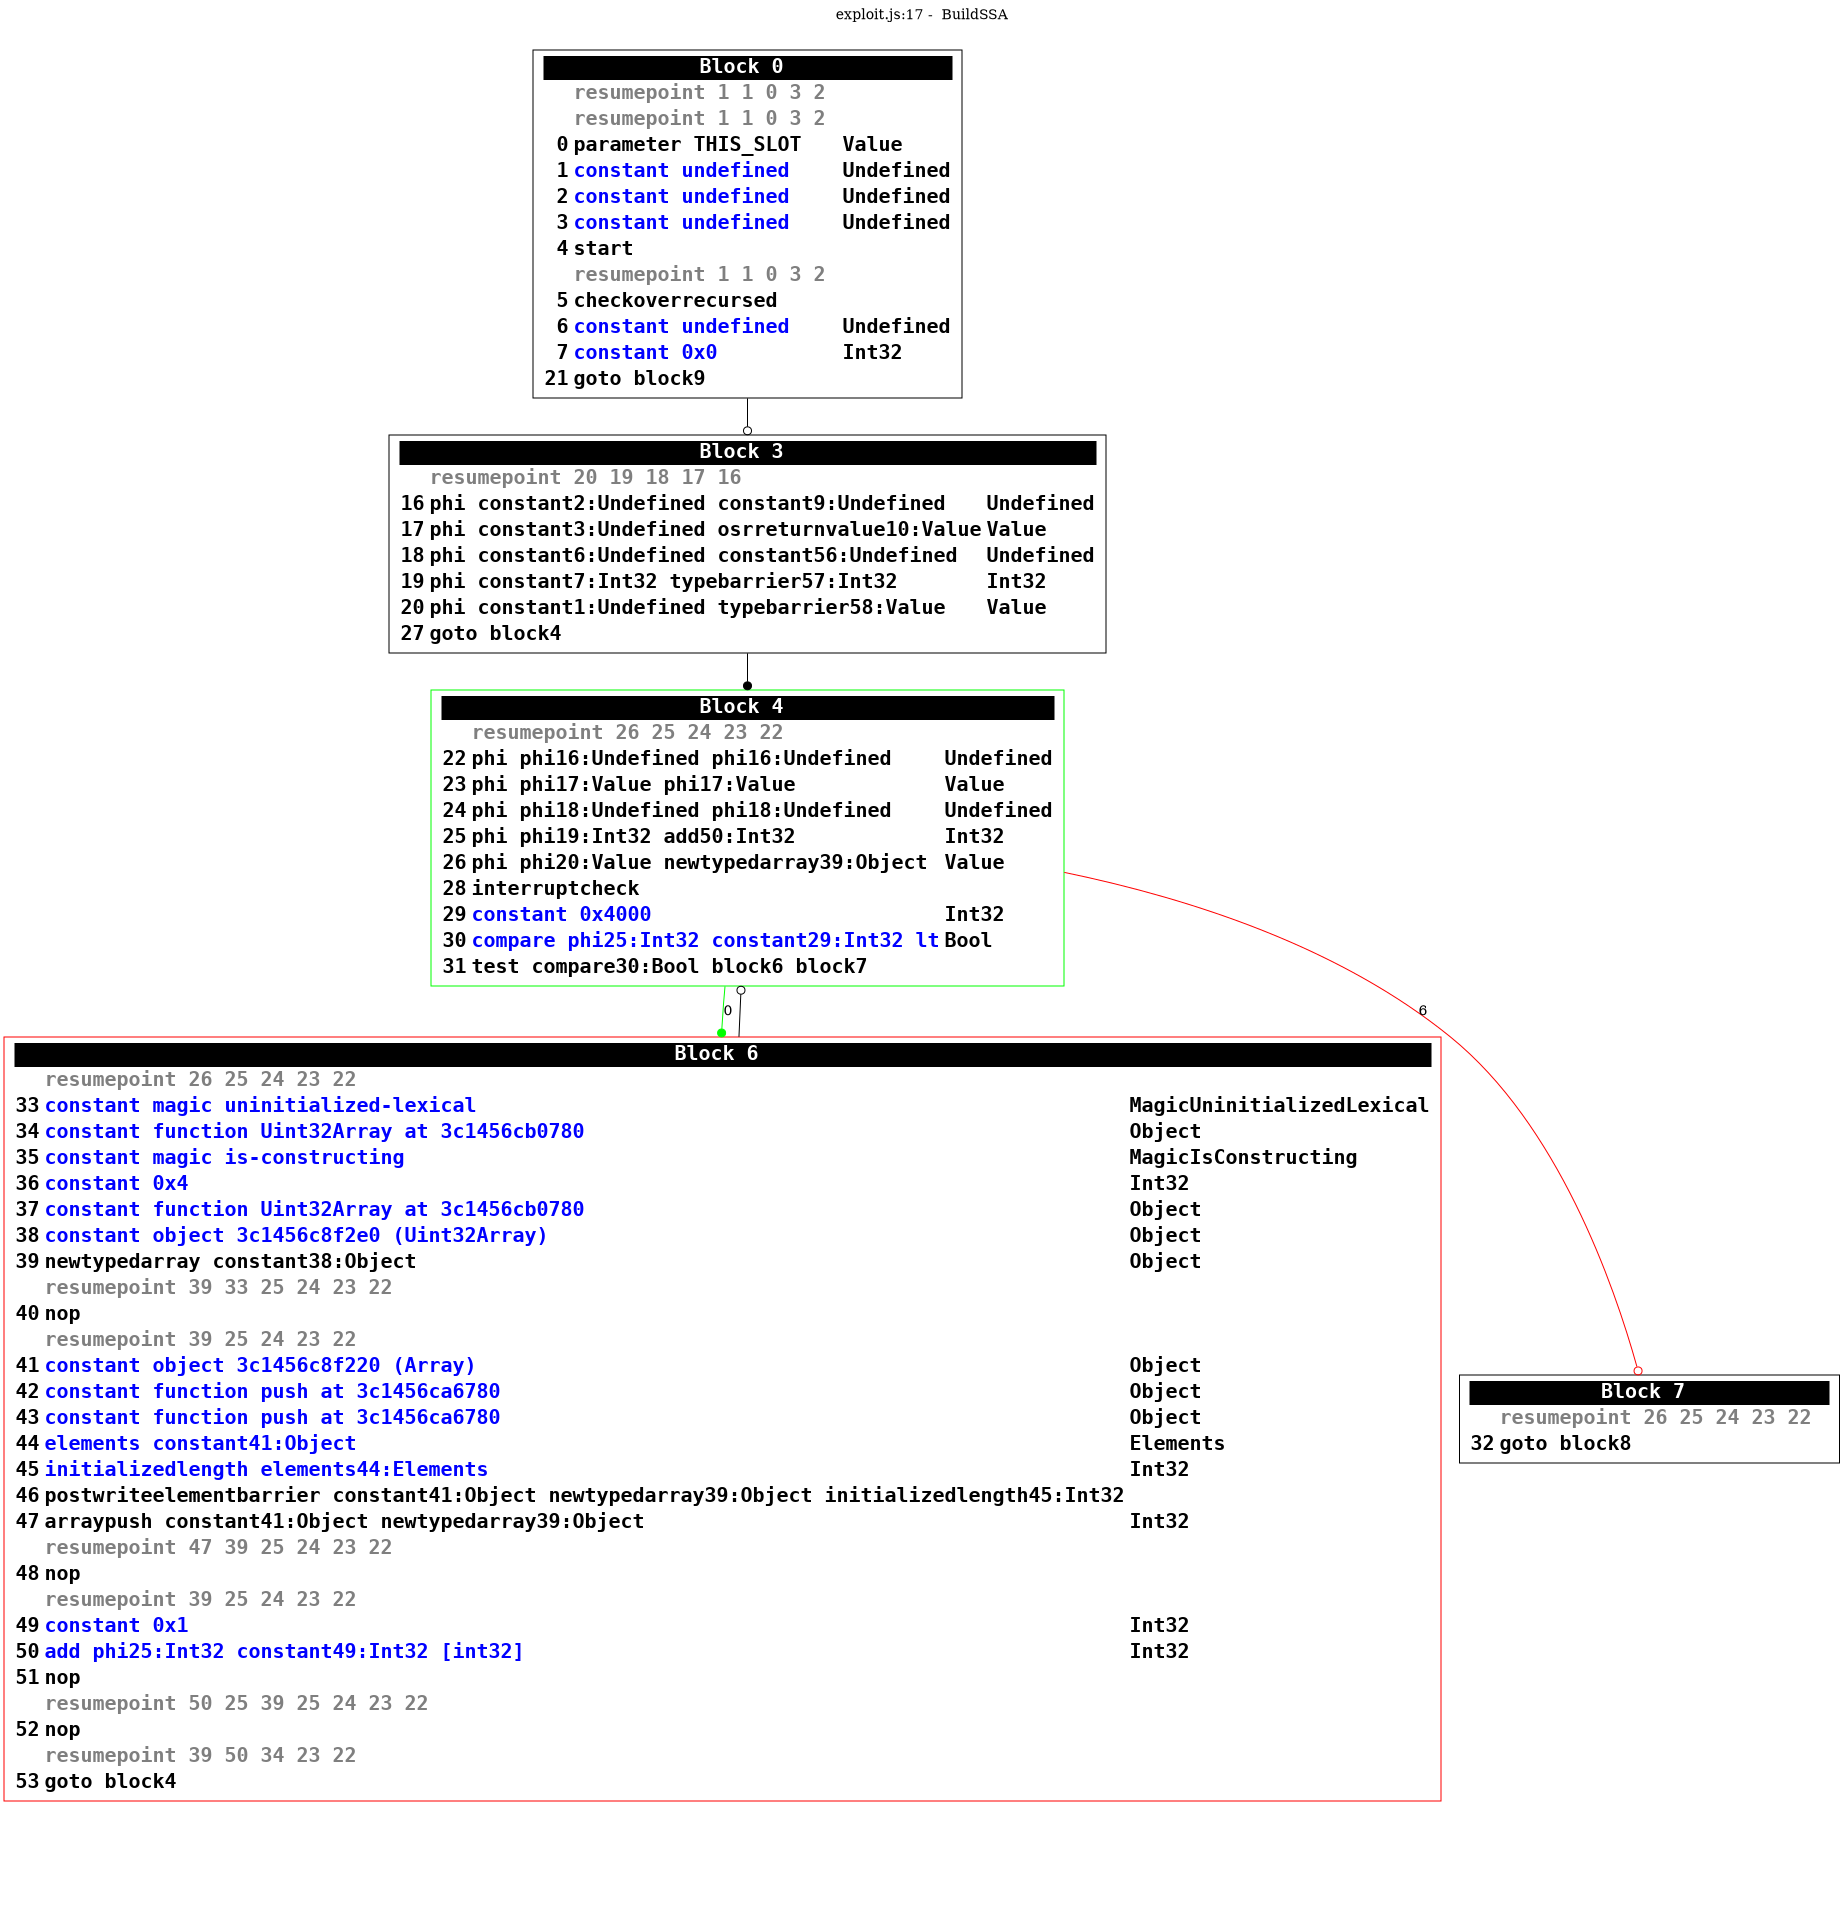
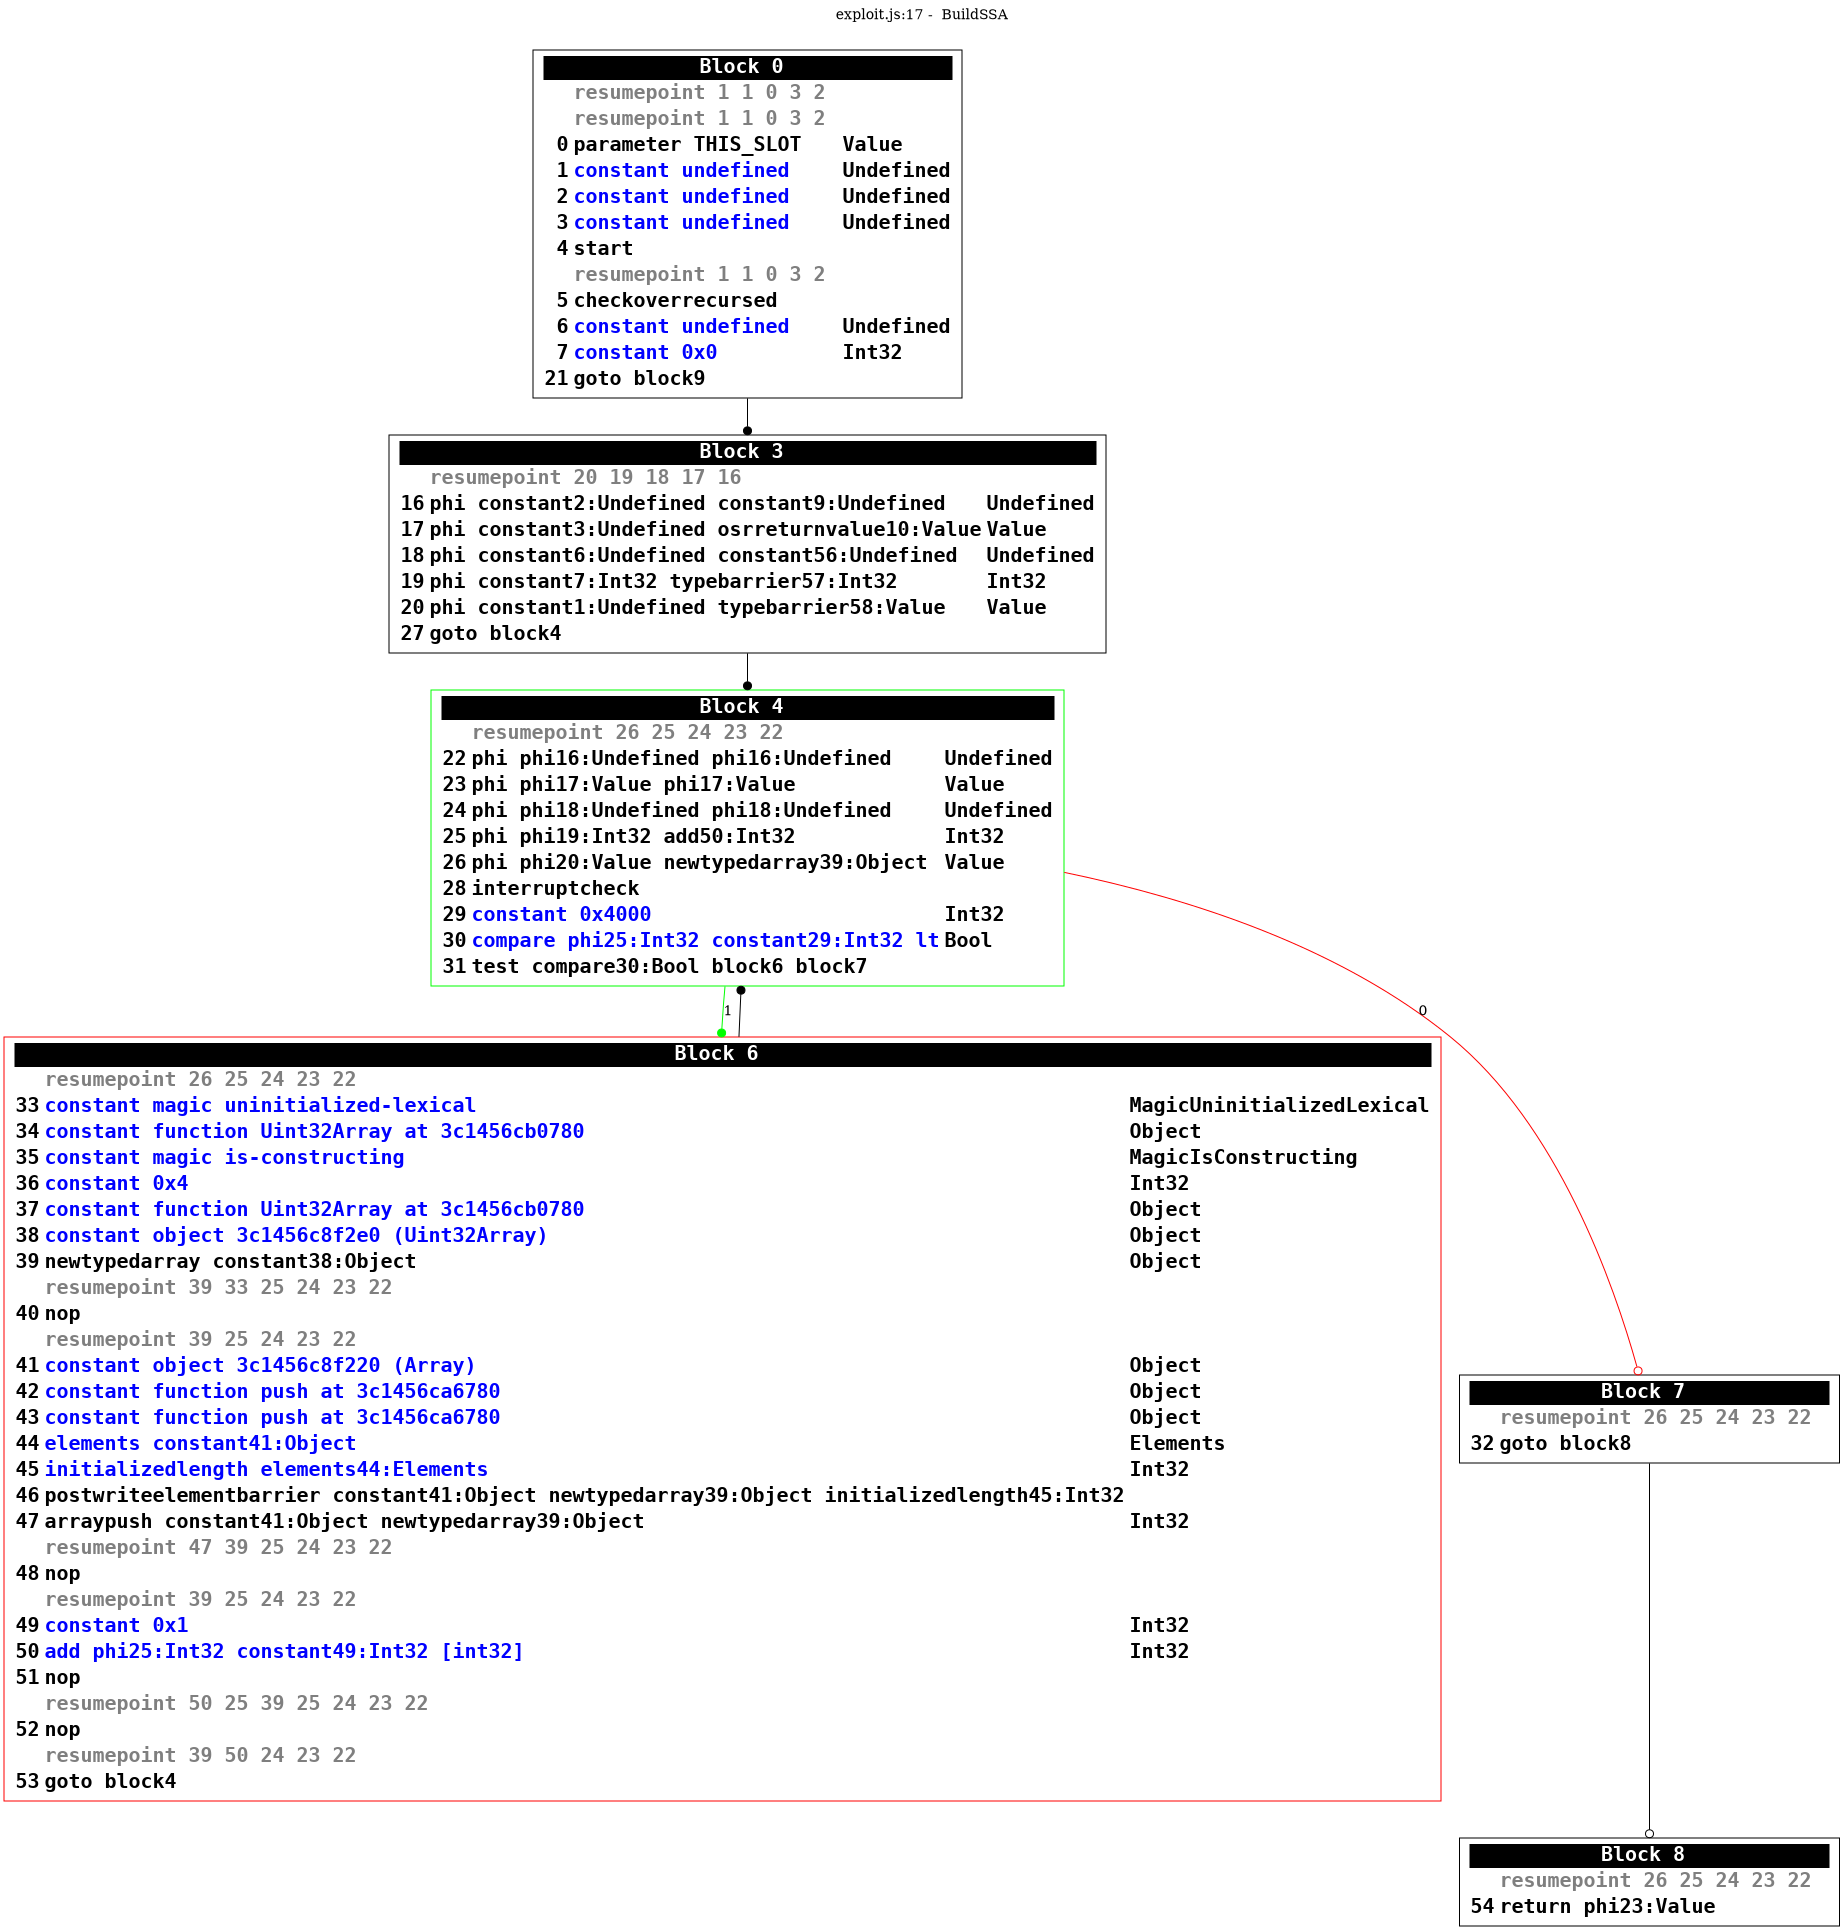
edge "Block 0" -> "Block 3": arrowhead odot -> dot
edge "Block 4" -> "Block 6": label "0" -> "1"
edge "Block 4" -> "Block 7": label "6" -> "0"
edge "Block 6" -> "Block 4": arrowhead odot -> dot
node "Block 6": text "resumepoint 39 50 34 23 22" -> "resumepoint 39 50 24 23 22"
node "Block 8": added
